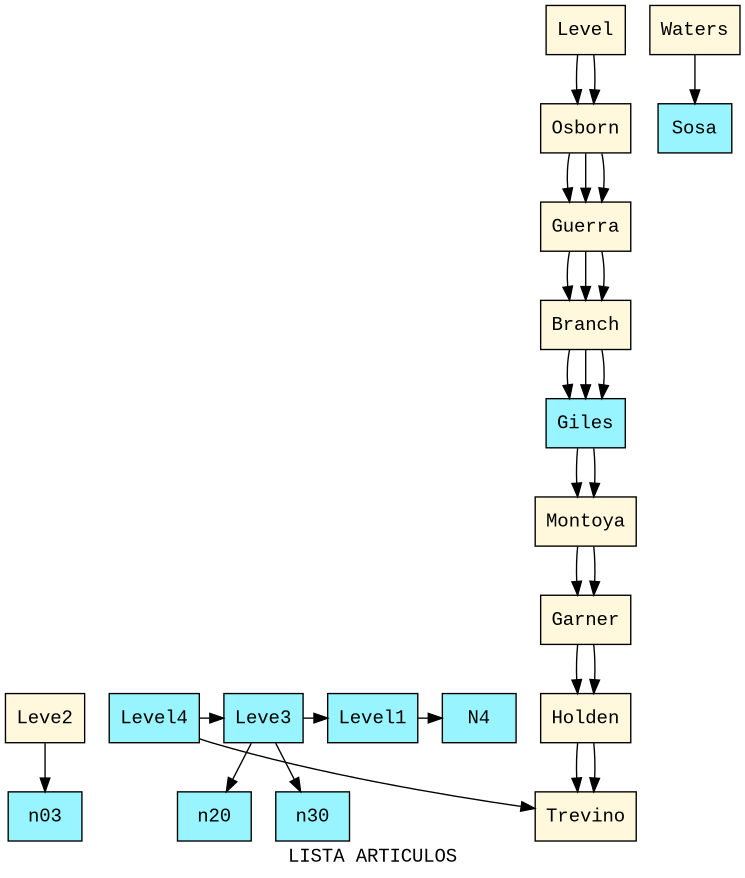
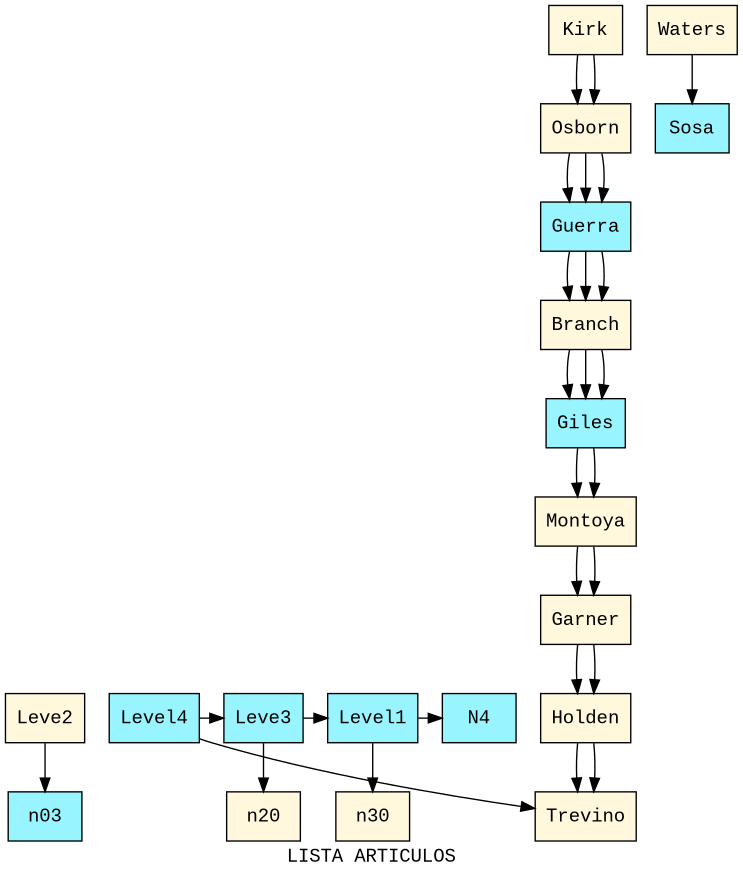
node "Level": label "Level" -> "Kirk"
node "Guerra": fillcolor cornsilk -> cadetblue1
edge "Leve3" -> "n30": now "Level1" -> "n30"
node "n20": fillcolor cadetblue1 -> cornsilk
node "n30": fillcolor cadetblue1 -> cornsilk
